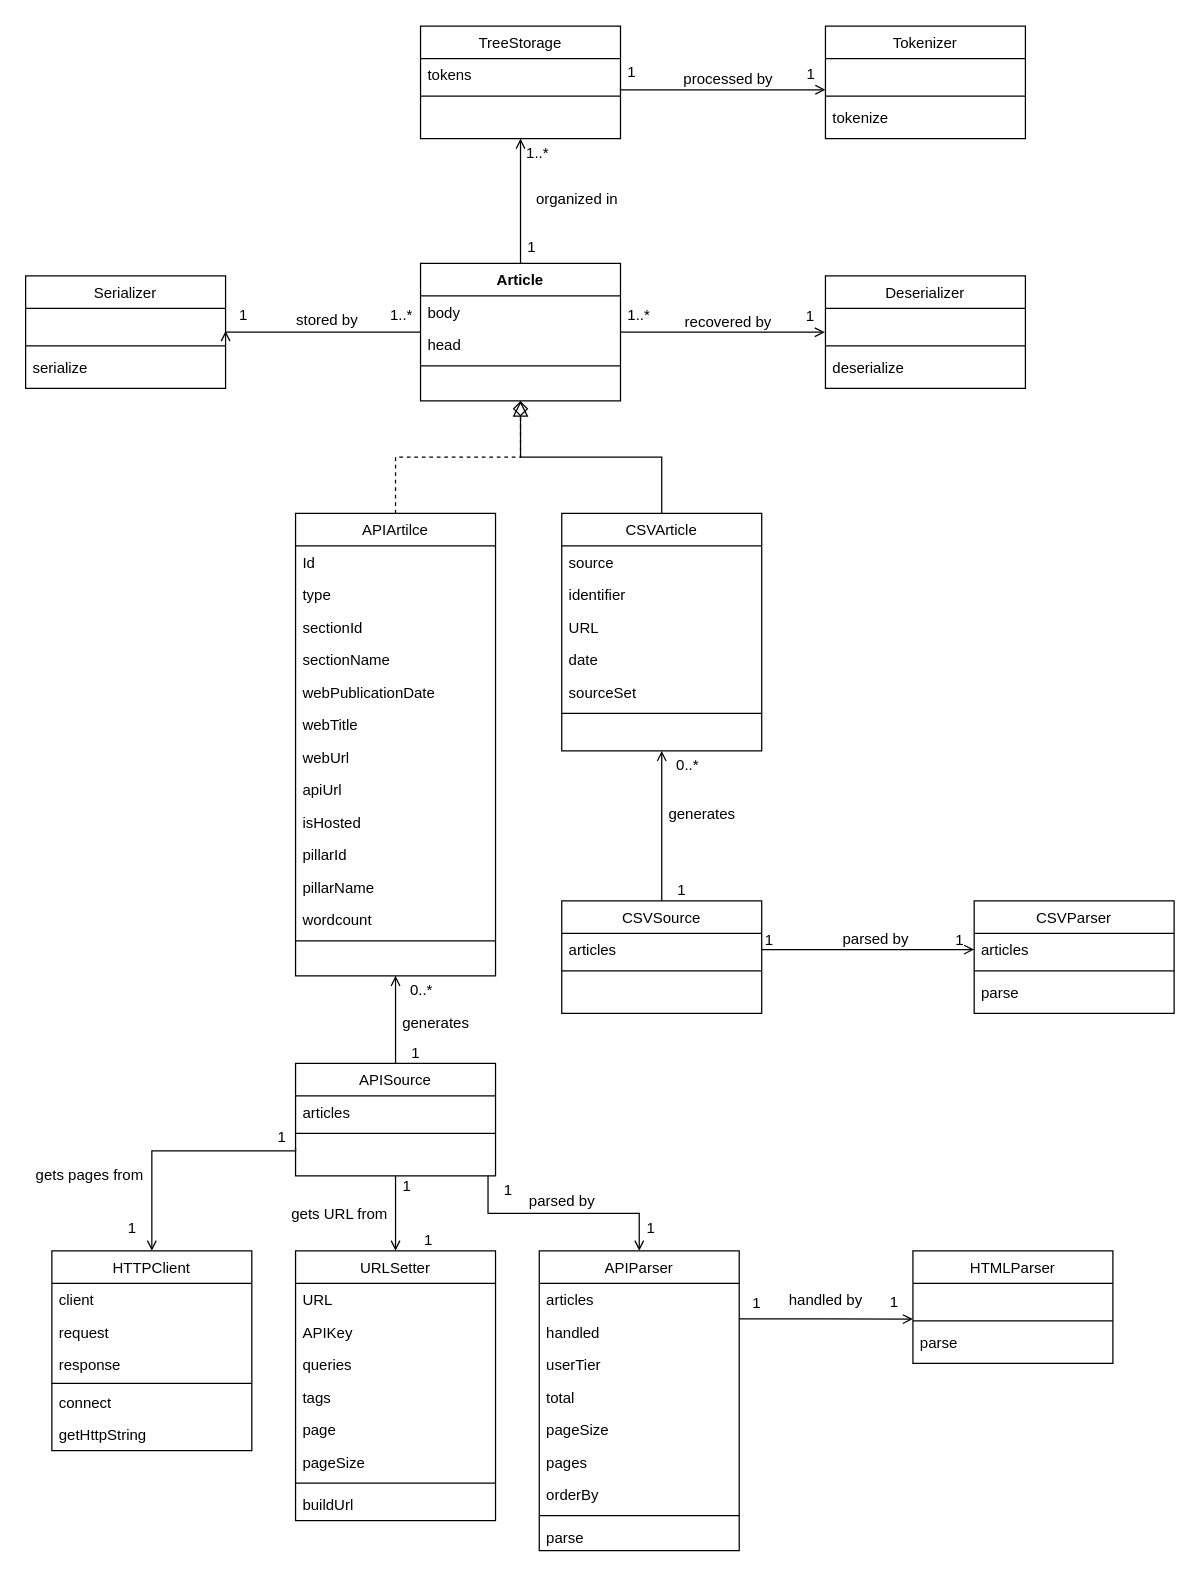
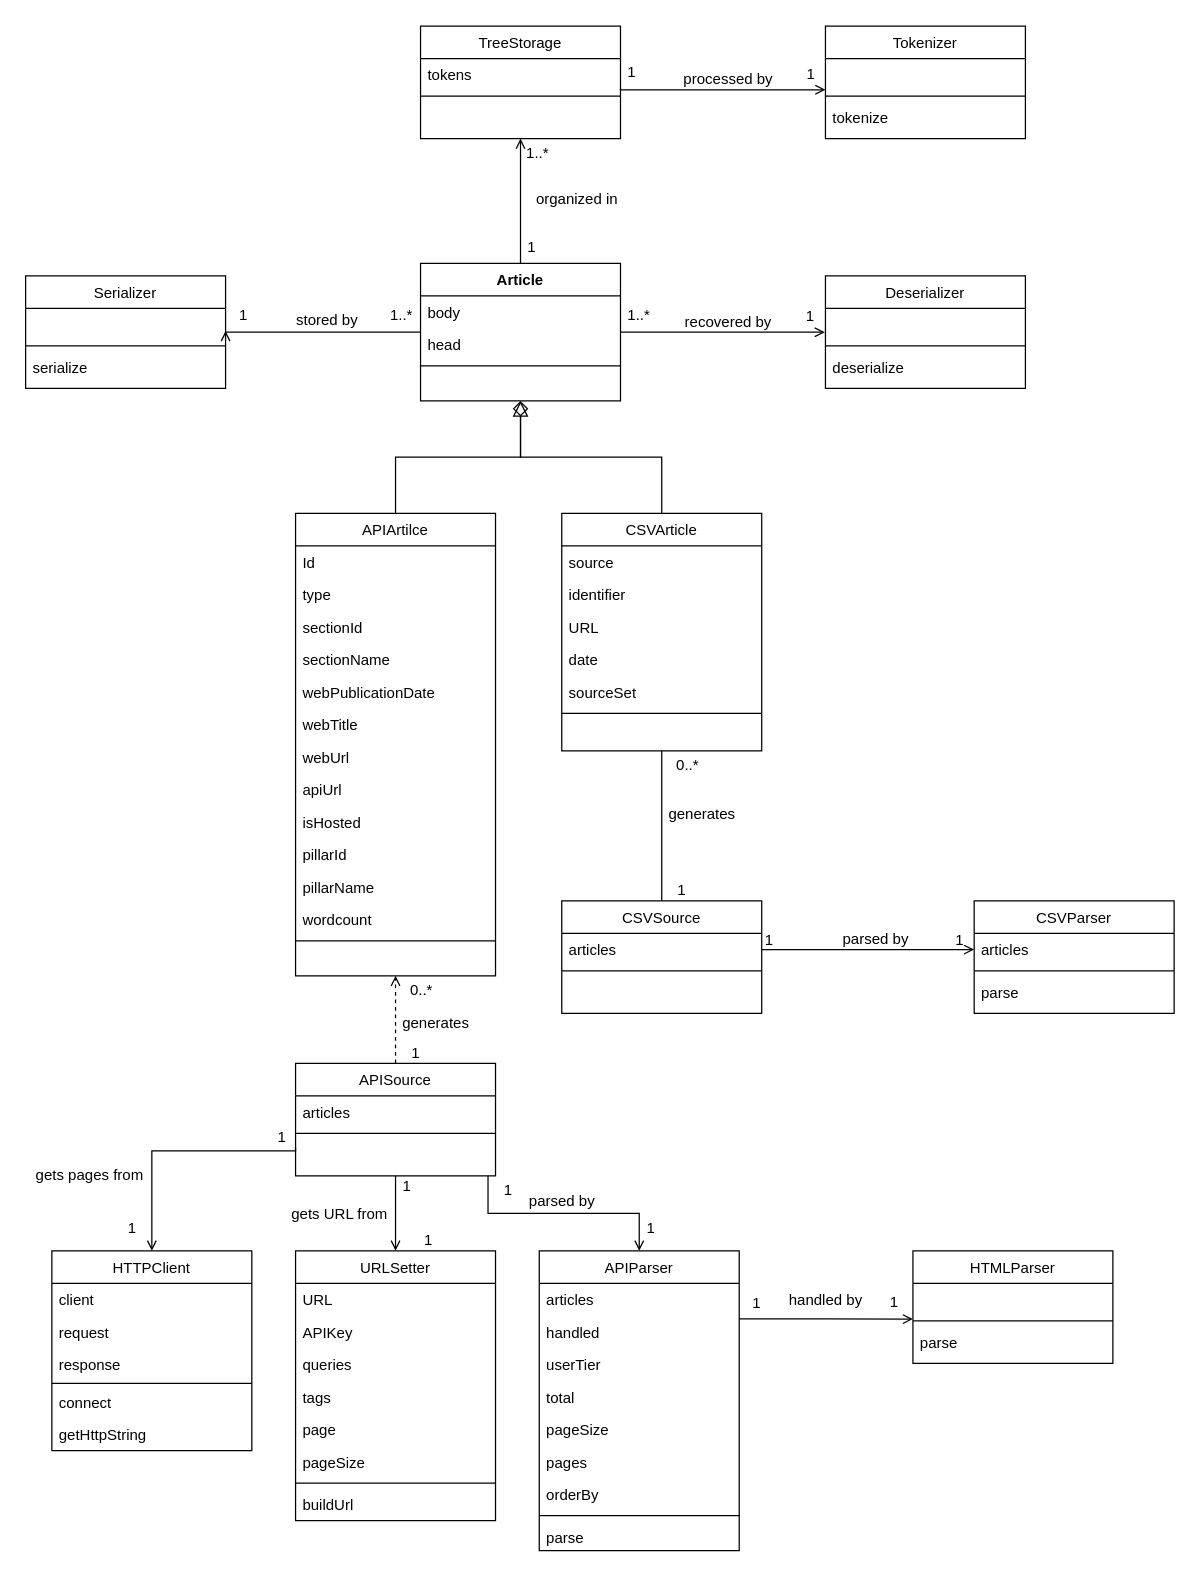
edge "APIArtilce" -> "Article": style dashed -> solid
edge "CSVSource" -> "CSVArticle": arrowhead open -> none
edge "APISource" -> "APIArtilce": style solid -> dashed
